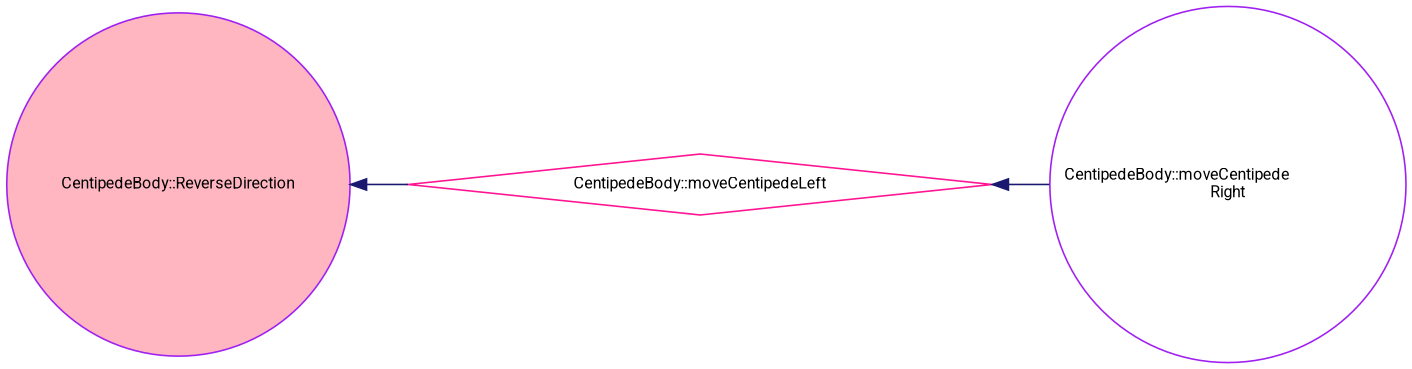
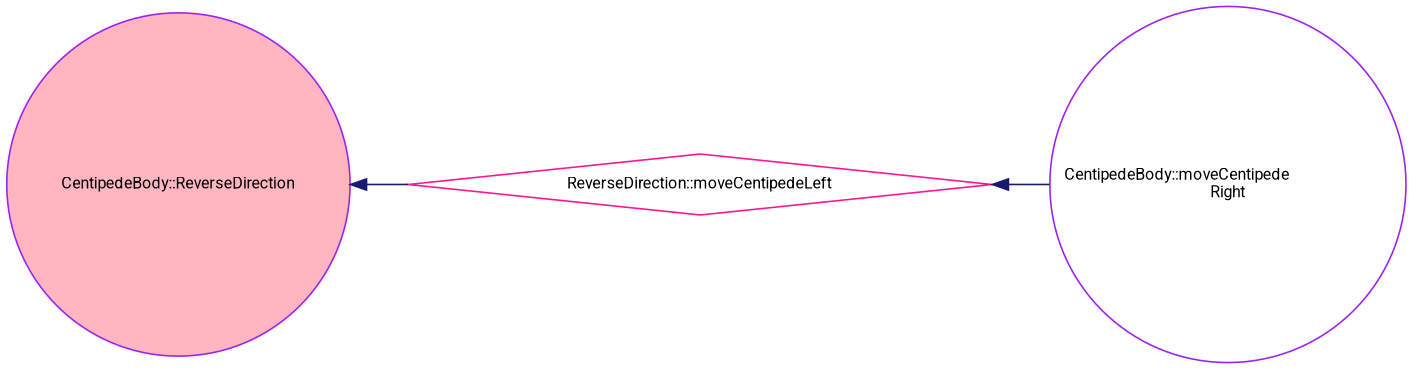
node "CentipedeBody::moveCentipedeLeft": label "CentipedeBody::moveCentipedeLeft" -> "ReverseDirection::moveCentipedeLeft"
